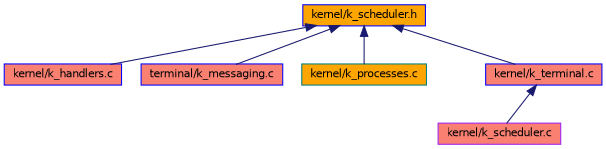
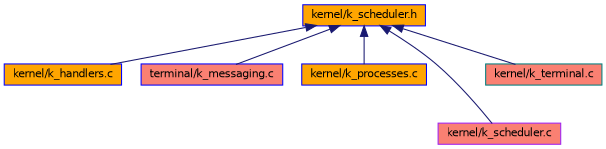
node "kernel/k_handlers.c": fillcolor salmon -> orange
node "kernel/k_processes.c": color teal -> blue
node "kernel/k_terminal.c": color blue -> teal
edge "kernel/k_scheduler.c" -> "kernel/k_terminal.c": now "kernel/k_scheduler.c" -> "kernel/k_scheduler.h"
